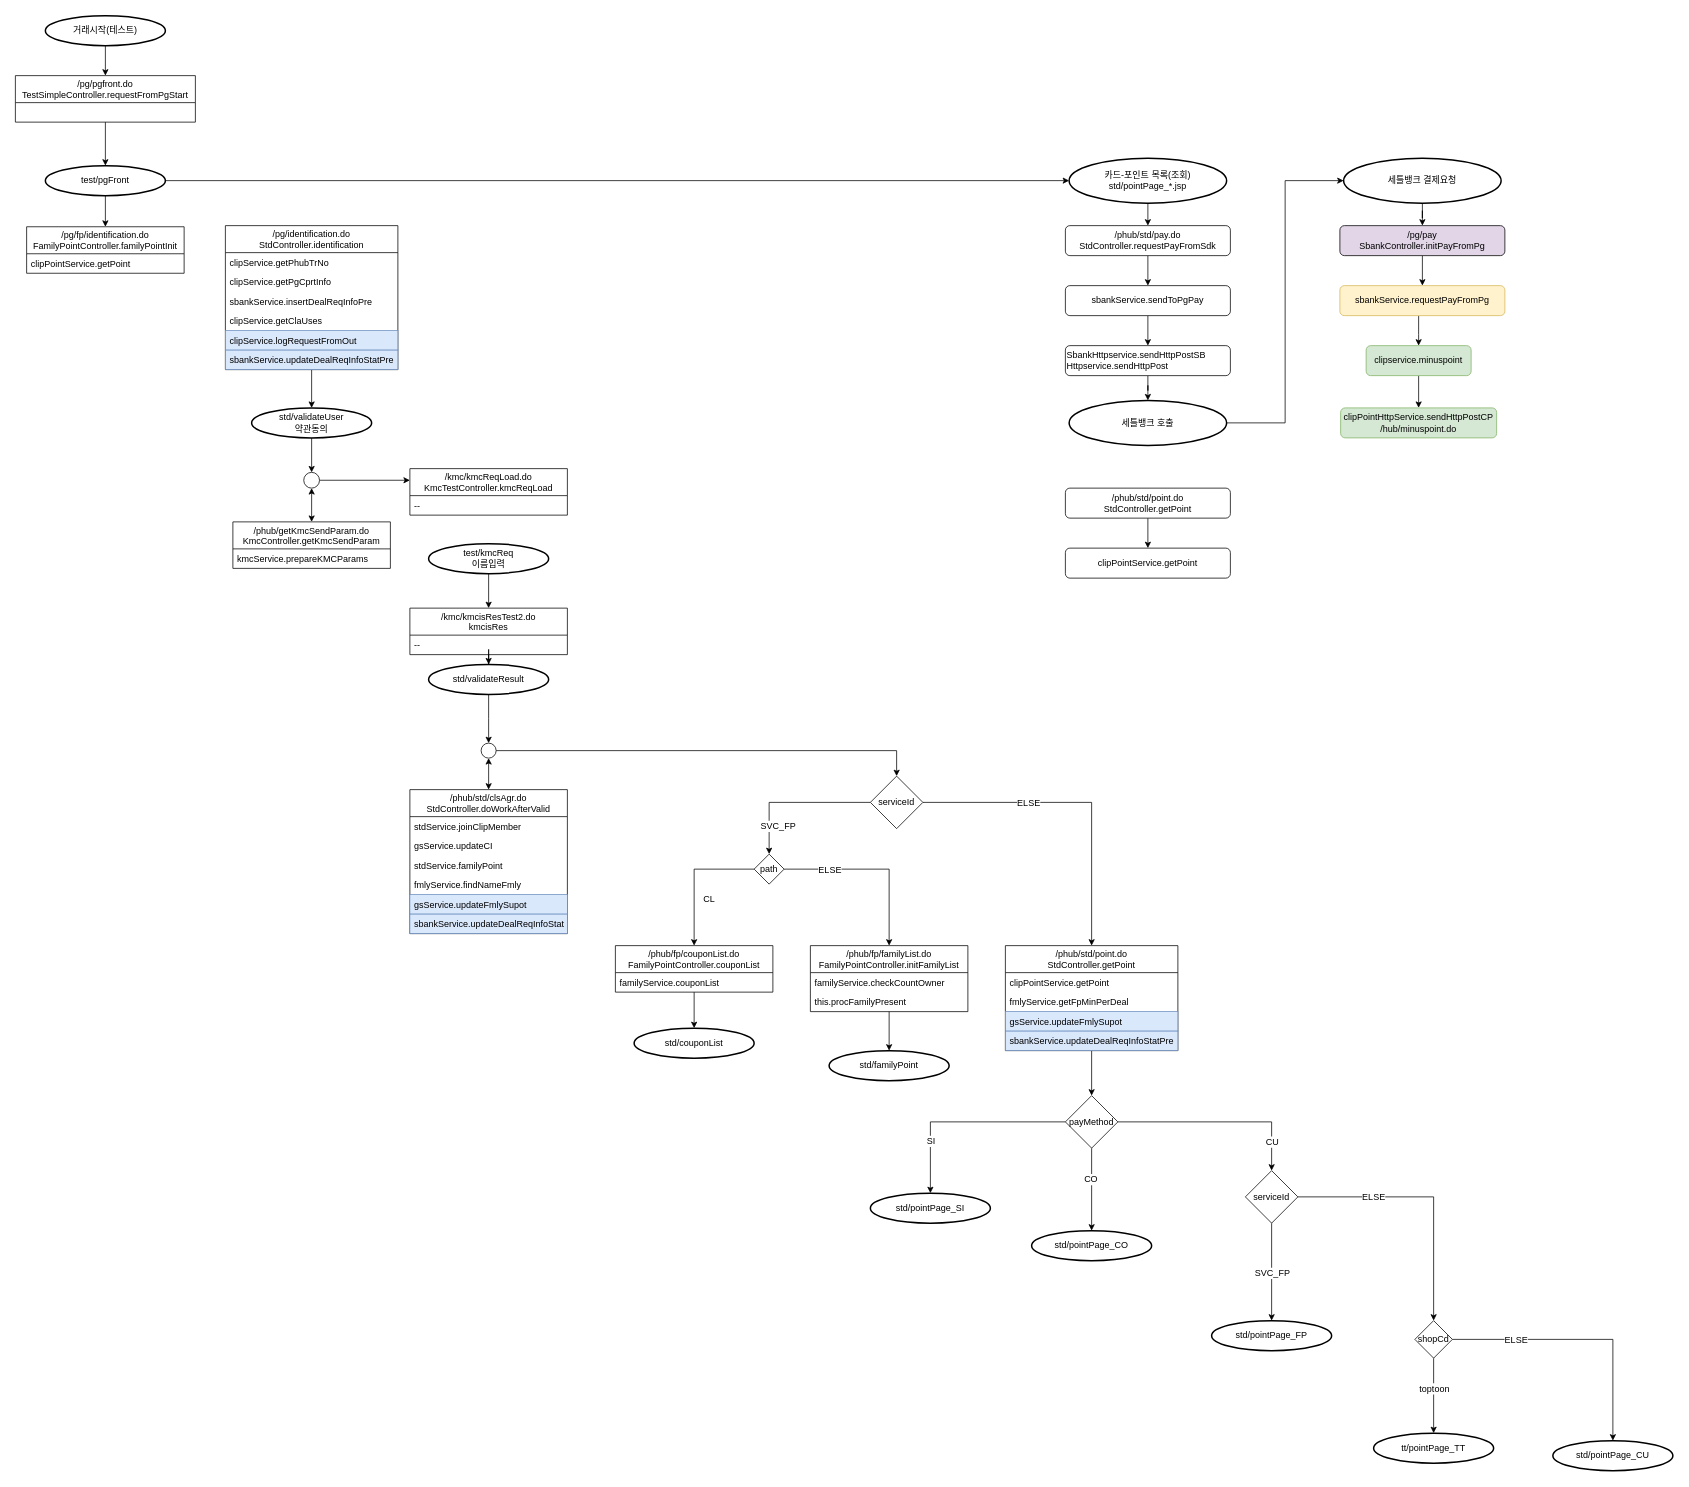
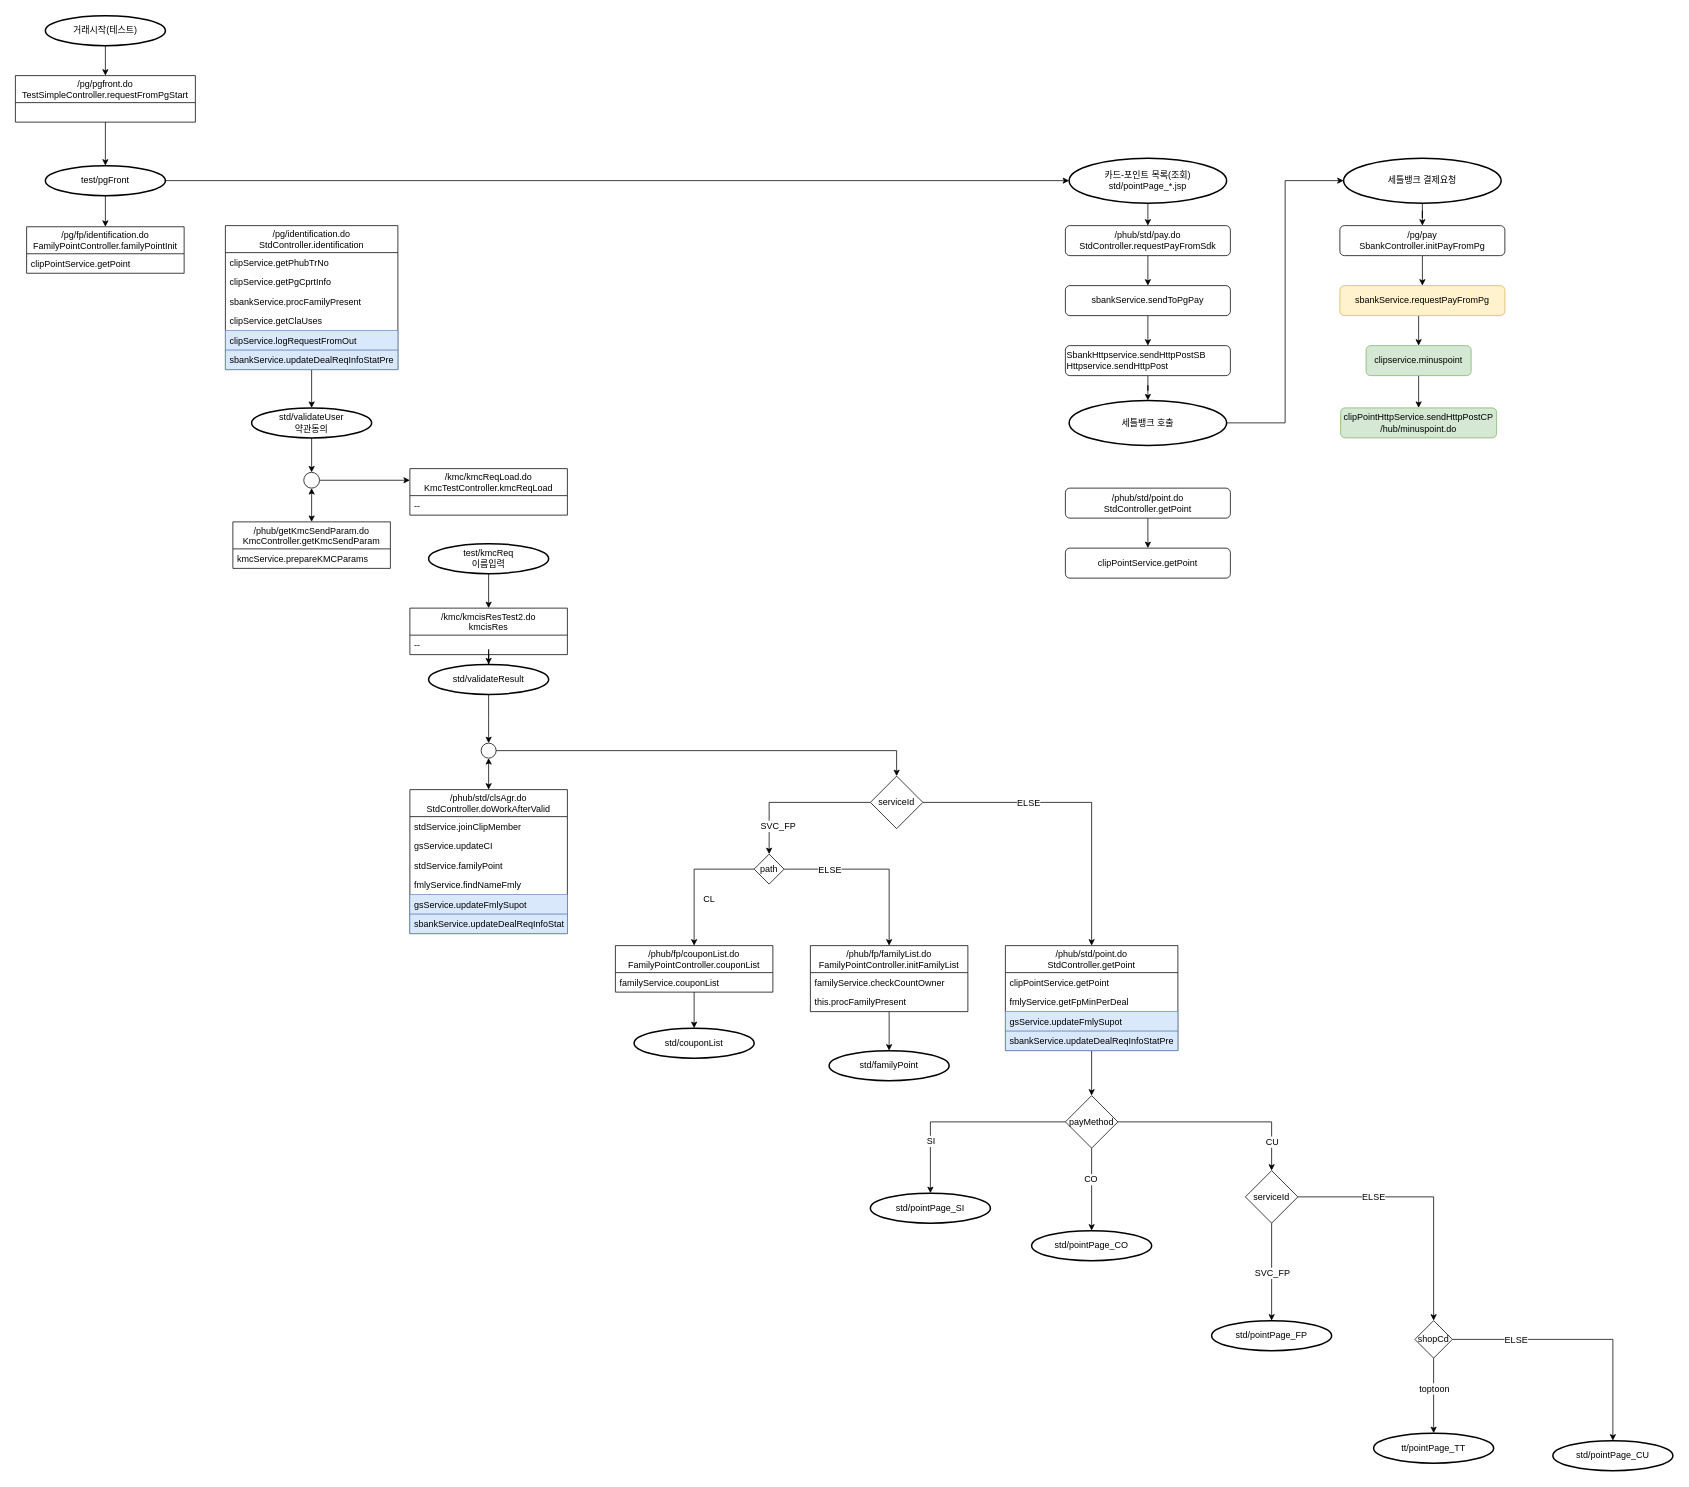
node "/pg/pay SbankController.initPayFromPg": fillcolor #e1d5e7 -> #ffffff
node "sbankService.insertDealReqInfoPre": label "sbankService.insertDealReqInfoPre" -> "sbankService.procFamilyPresent"
